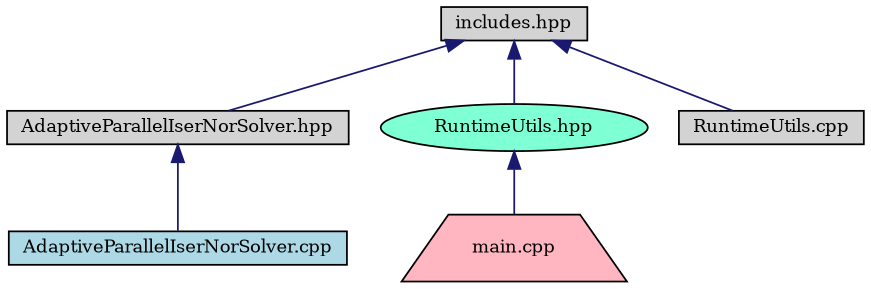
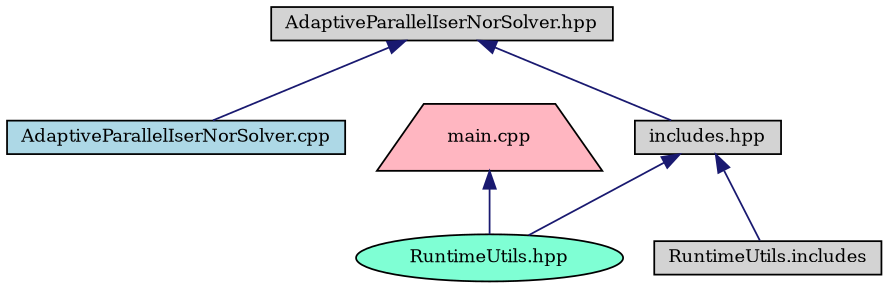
edge "AdaptiveParallelIserNorSolver.hpp" -> "includes.hpp": reversed
node "RuntimeUtils.cpp": label "RuntimeUtils.cpp" -> "RuntimeUtils.includes"
edge "main.cpp" -> "RuntimeUtils.hpp": reversed
